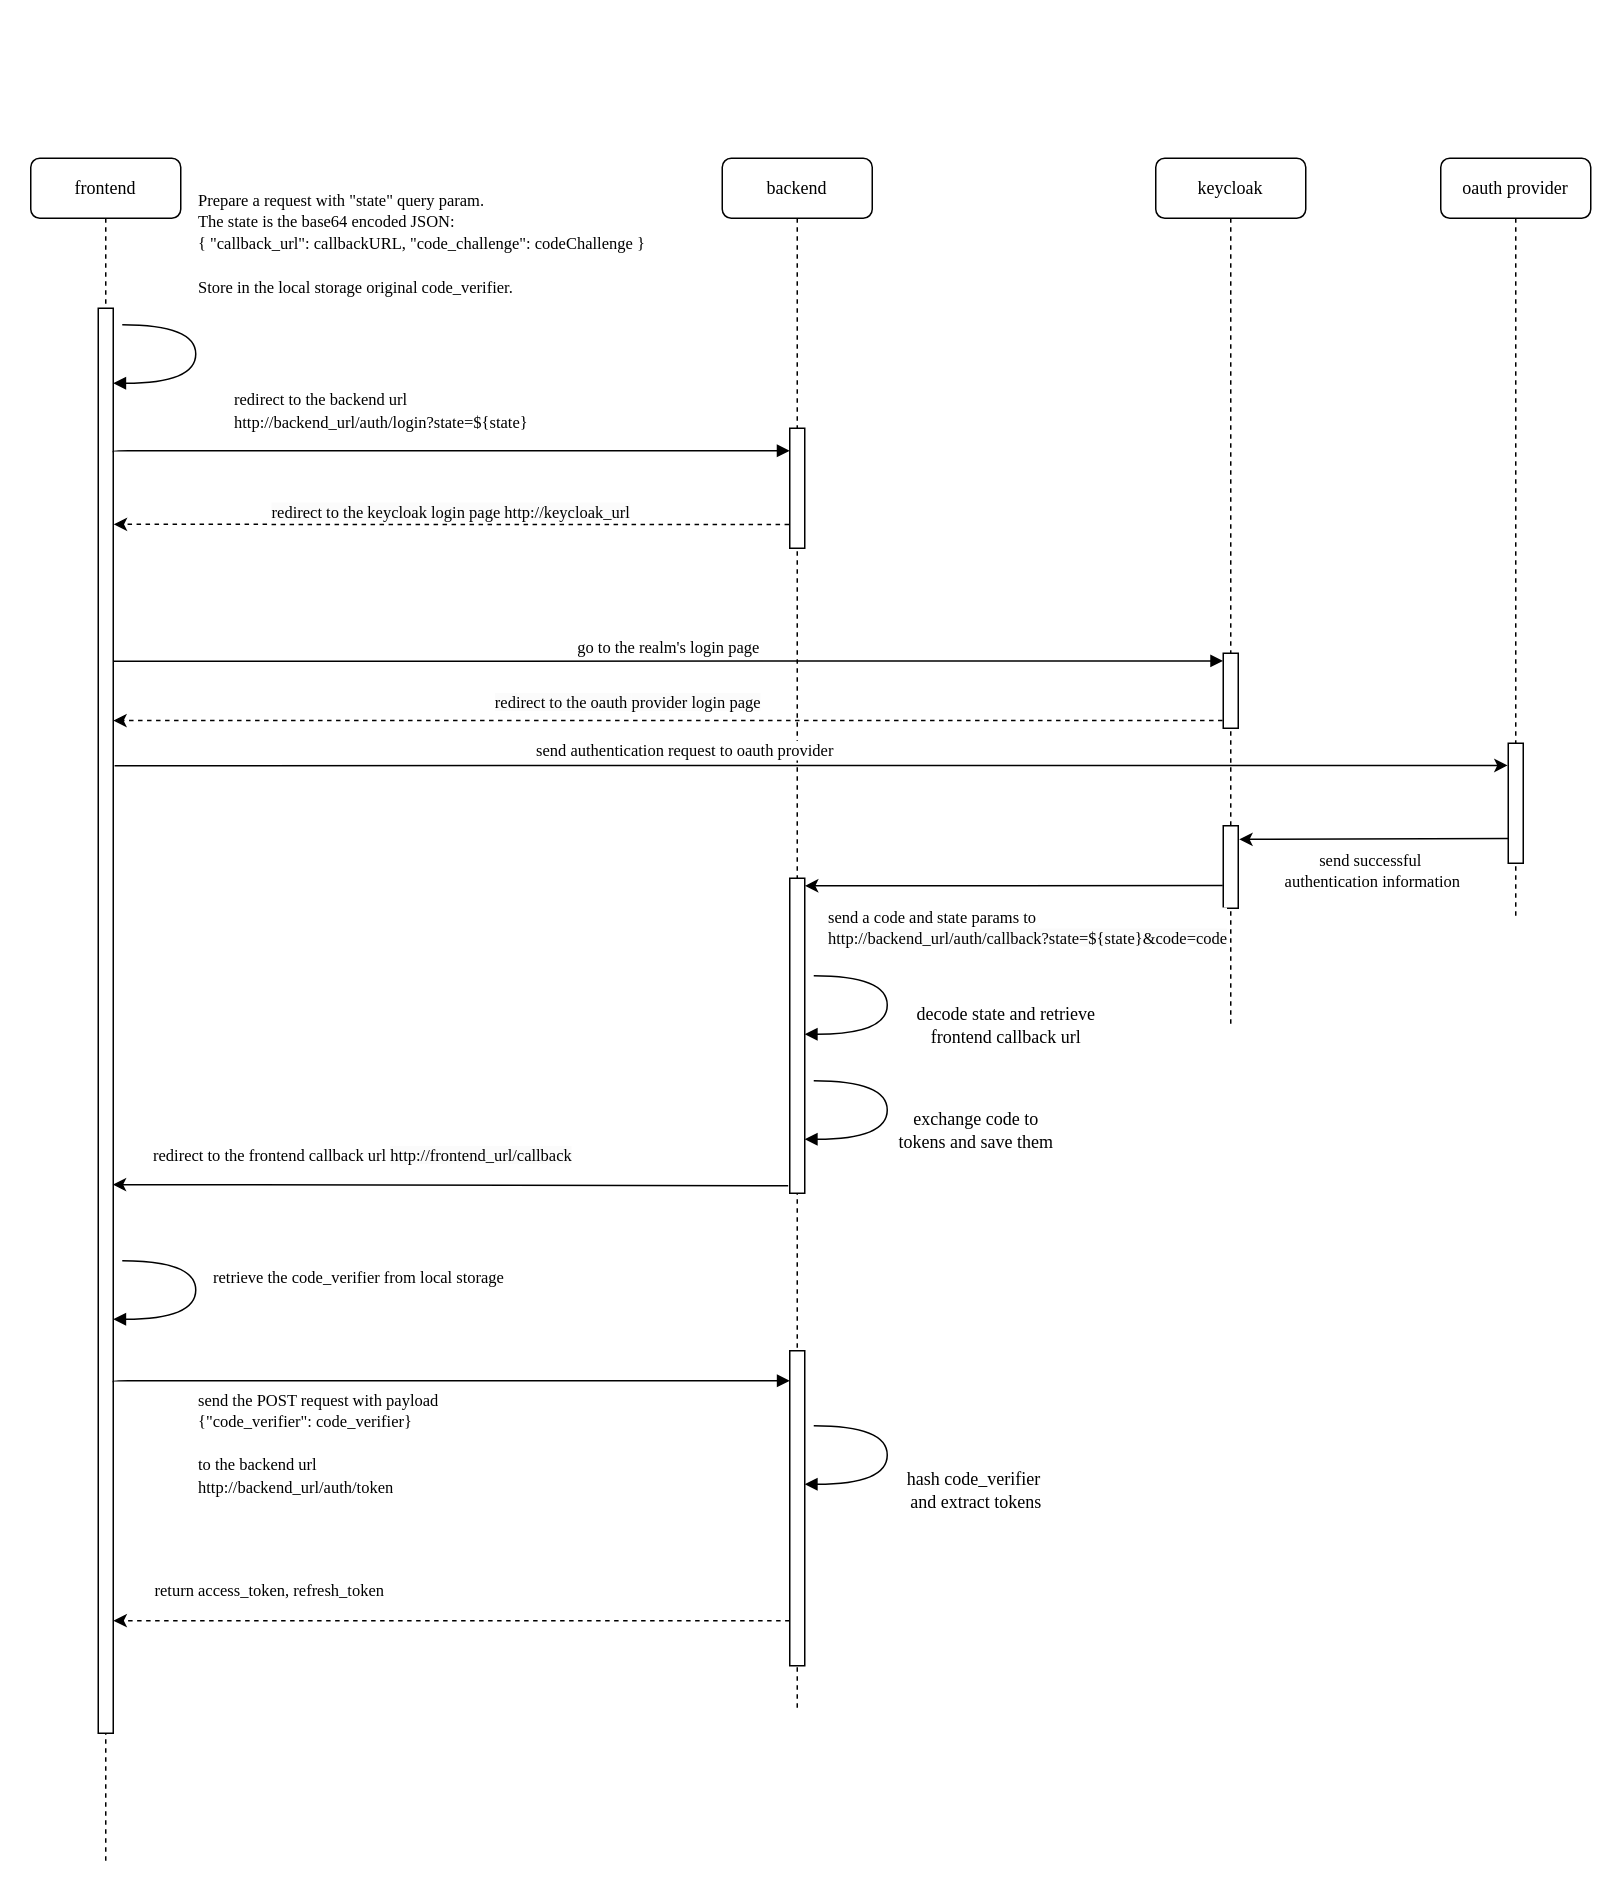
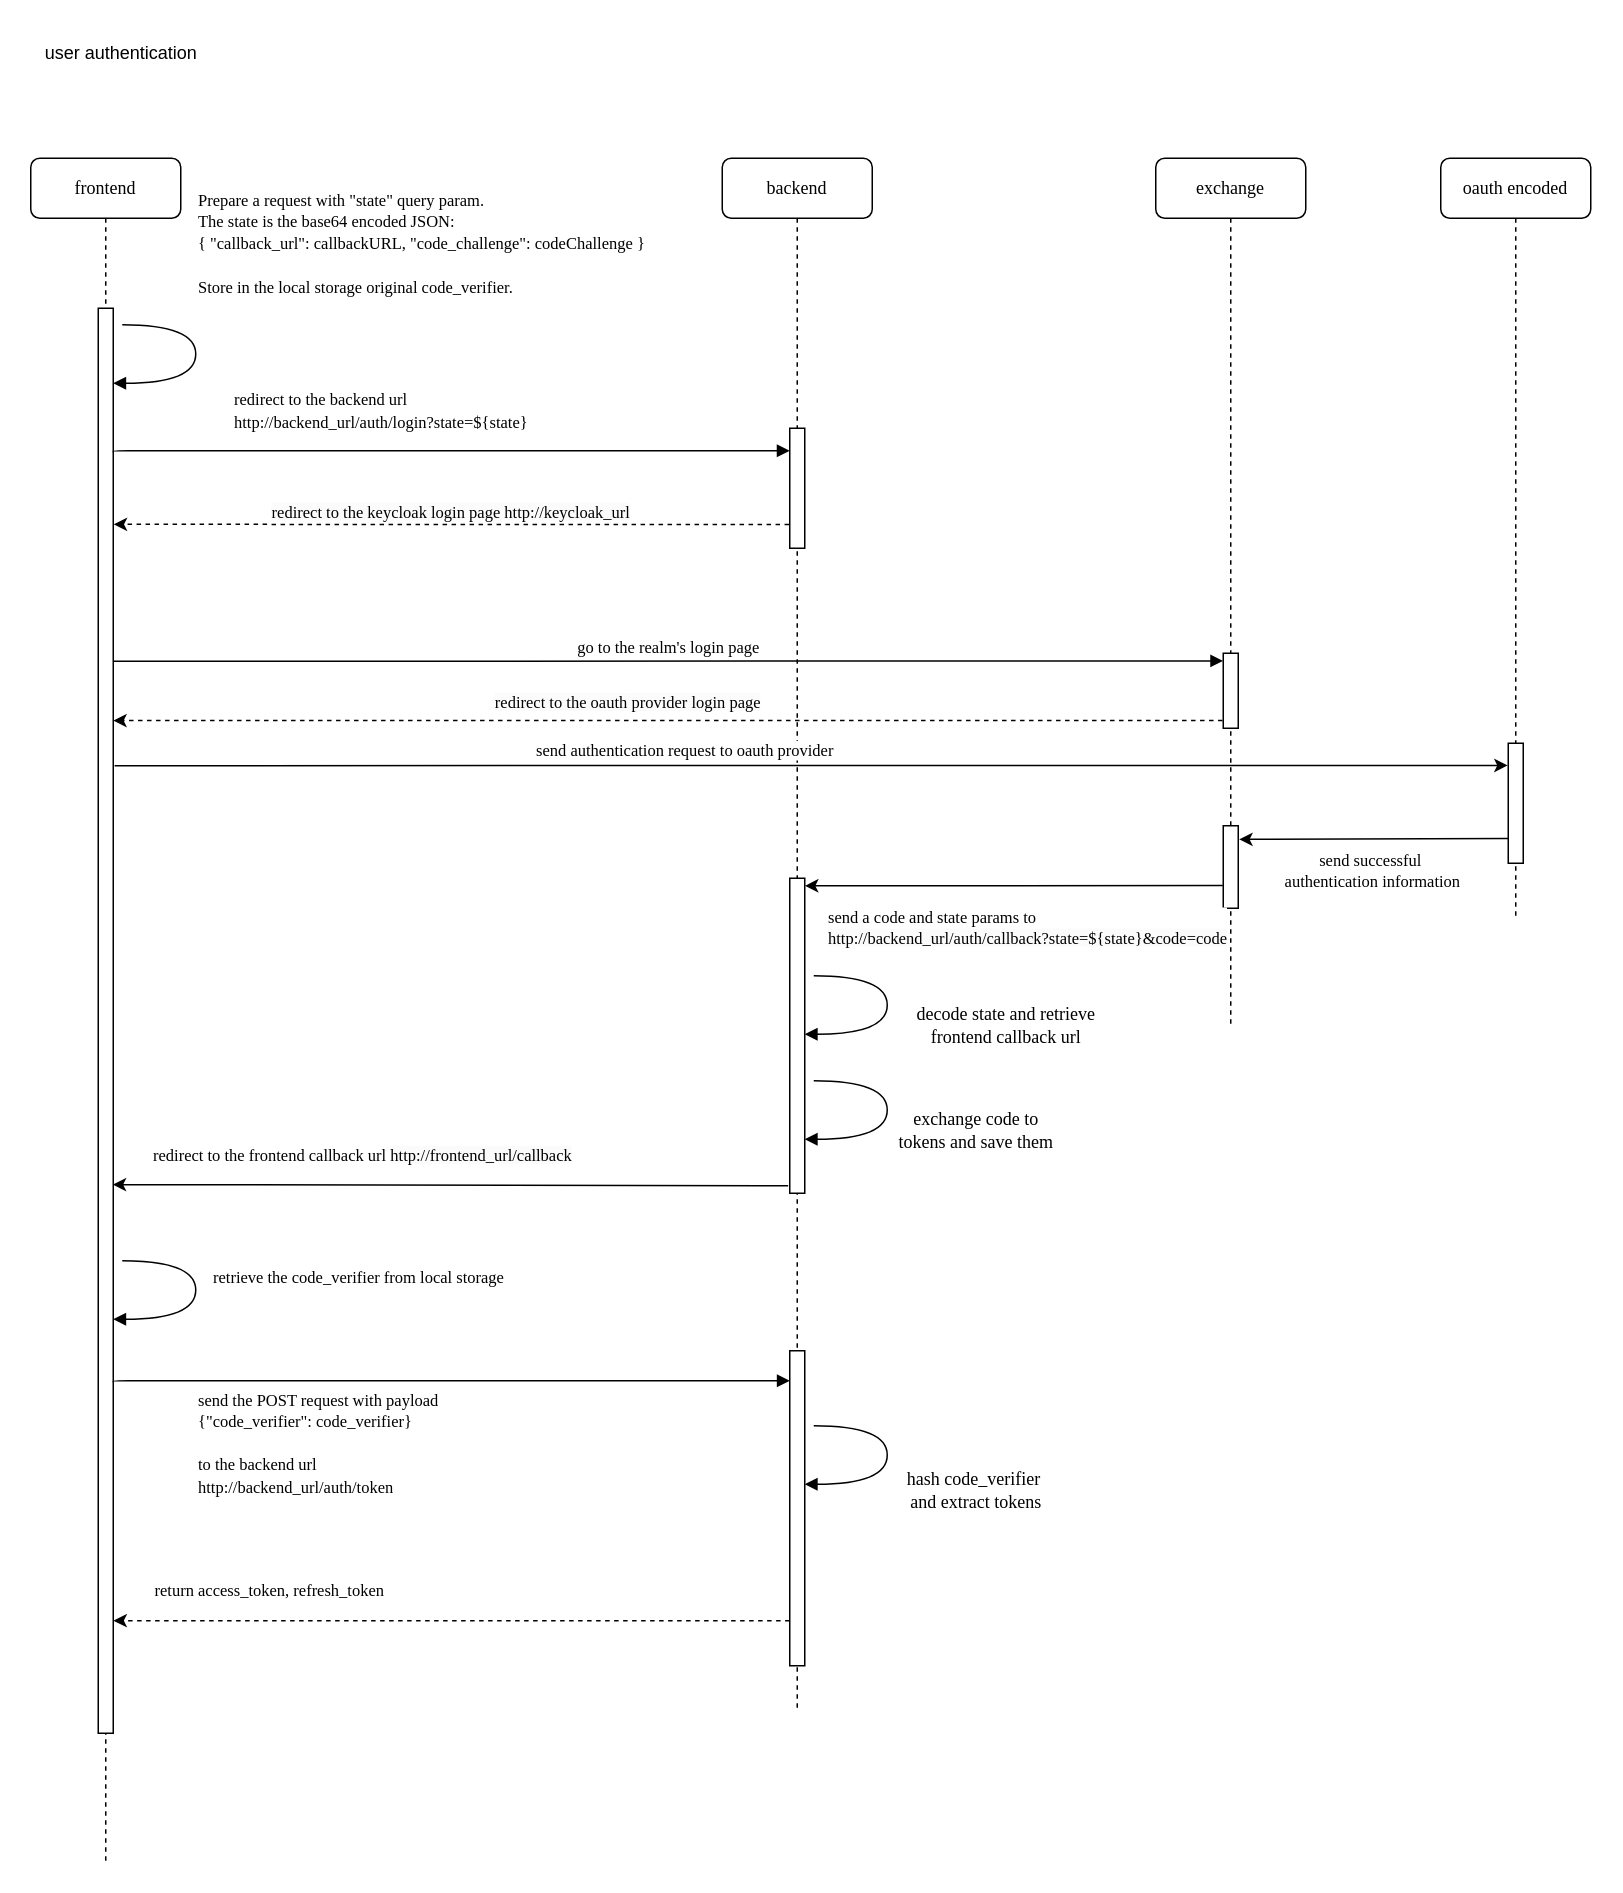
node "user authentication": added
node "keycloak": label "keycloak" -> "exchange"
node "oauth provider": label "oauth provider" -> "oauth encoded"
